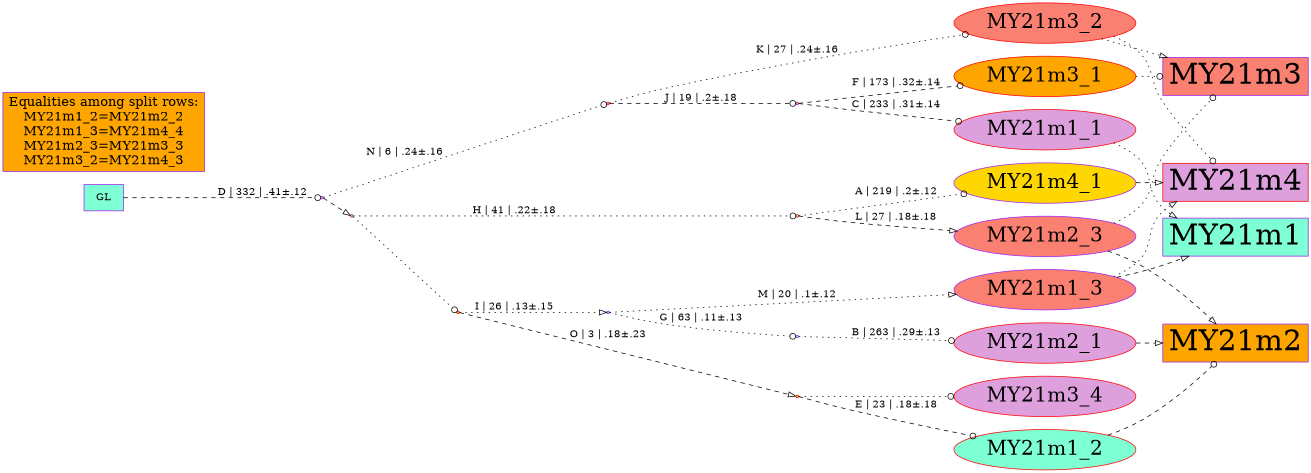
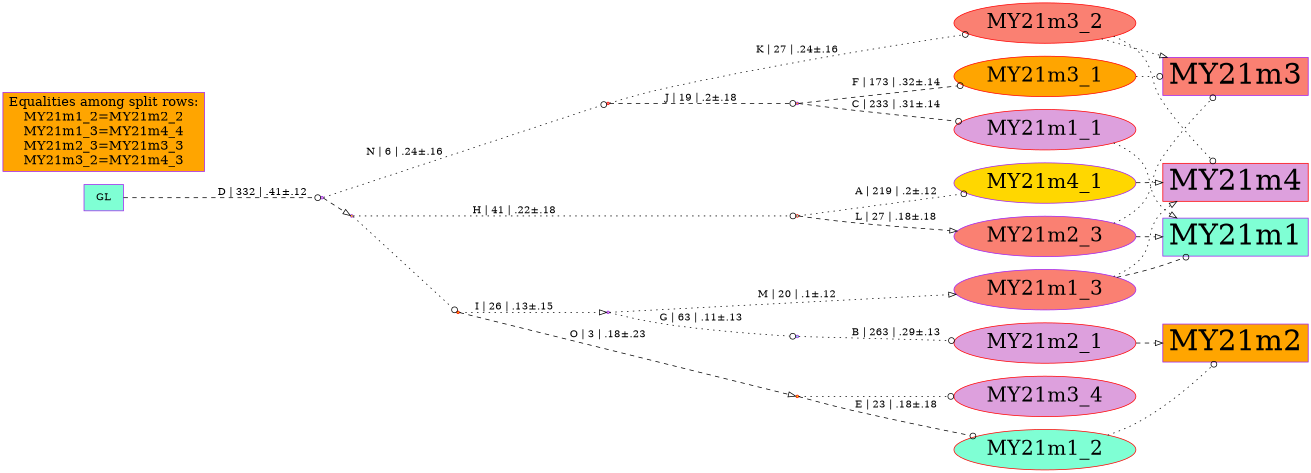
edge "MY21m1_3" -> "MY21m1": arrowhead onormal -> odot
edge "MY21m2_3" -> "MY21m2": now "MY21m2_3" -> "MY21m1"
edge "MY21m1_2" -> "MY21m2": style dashed -> dotted
